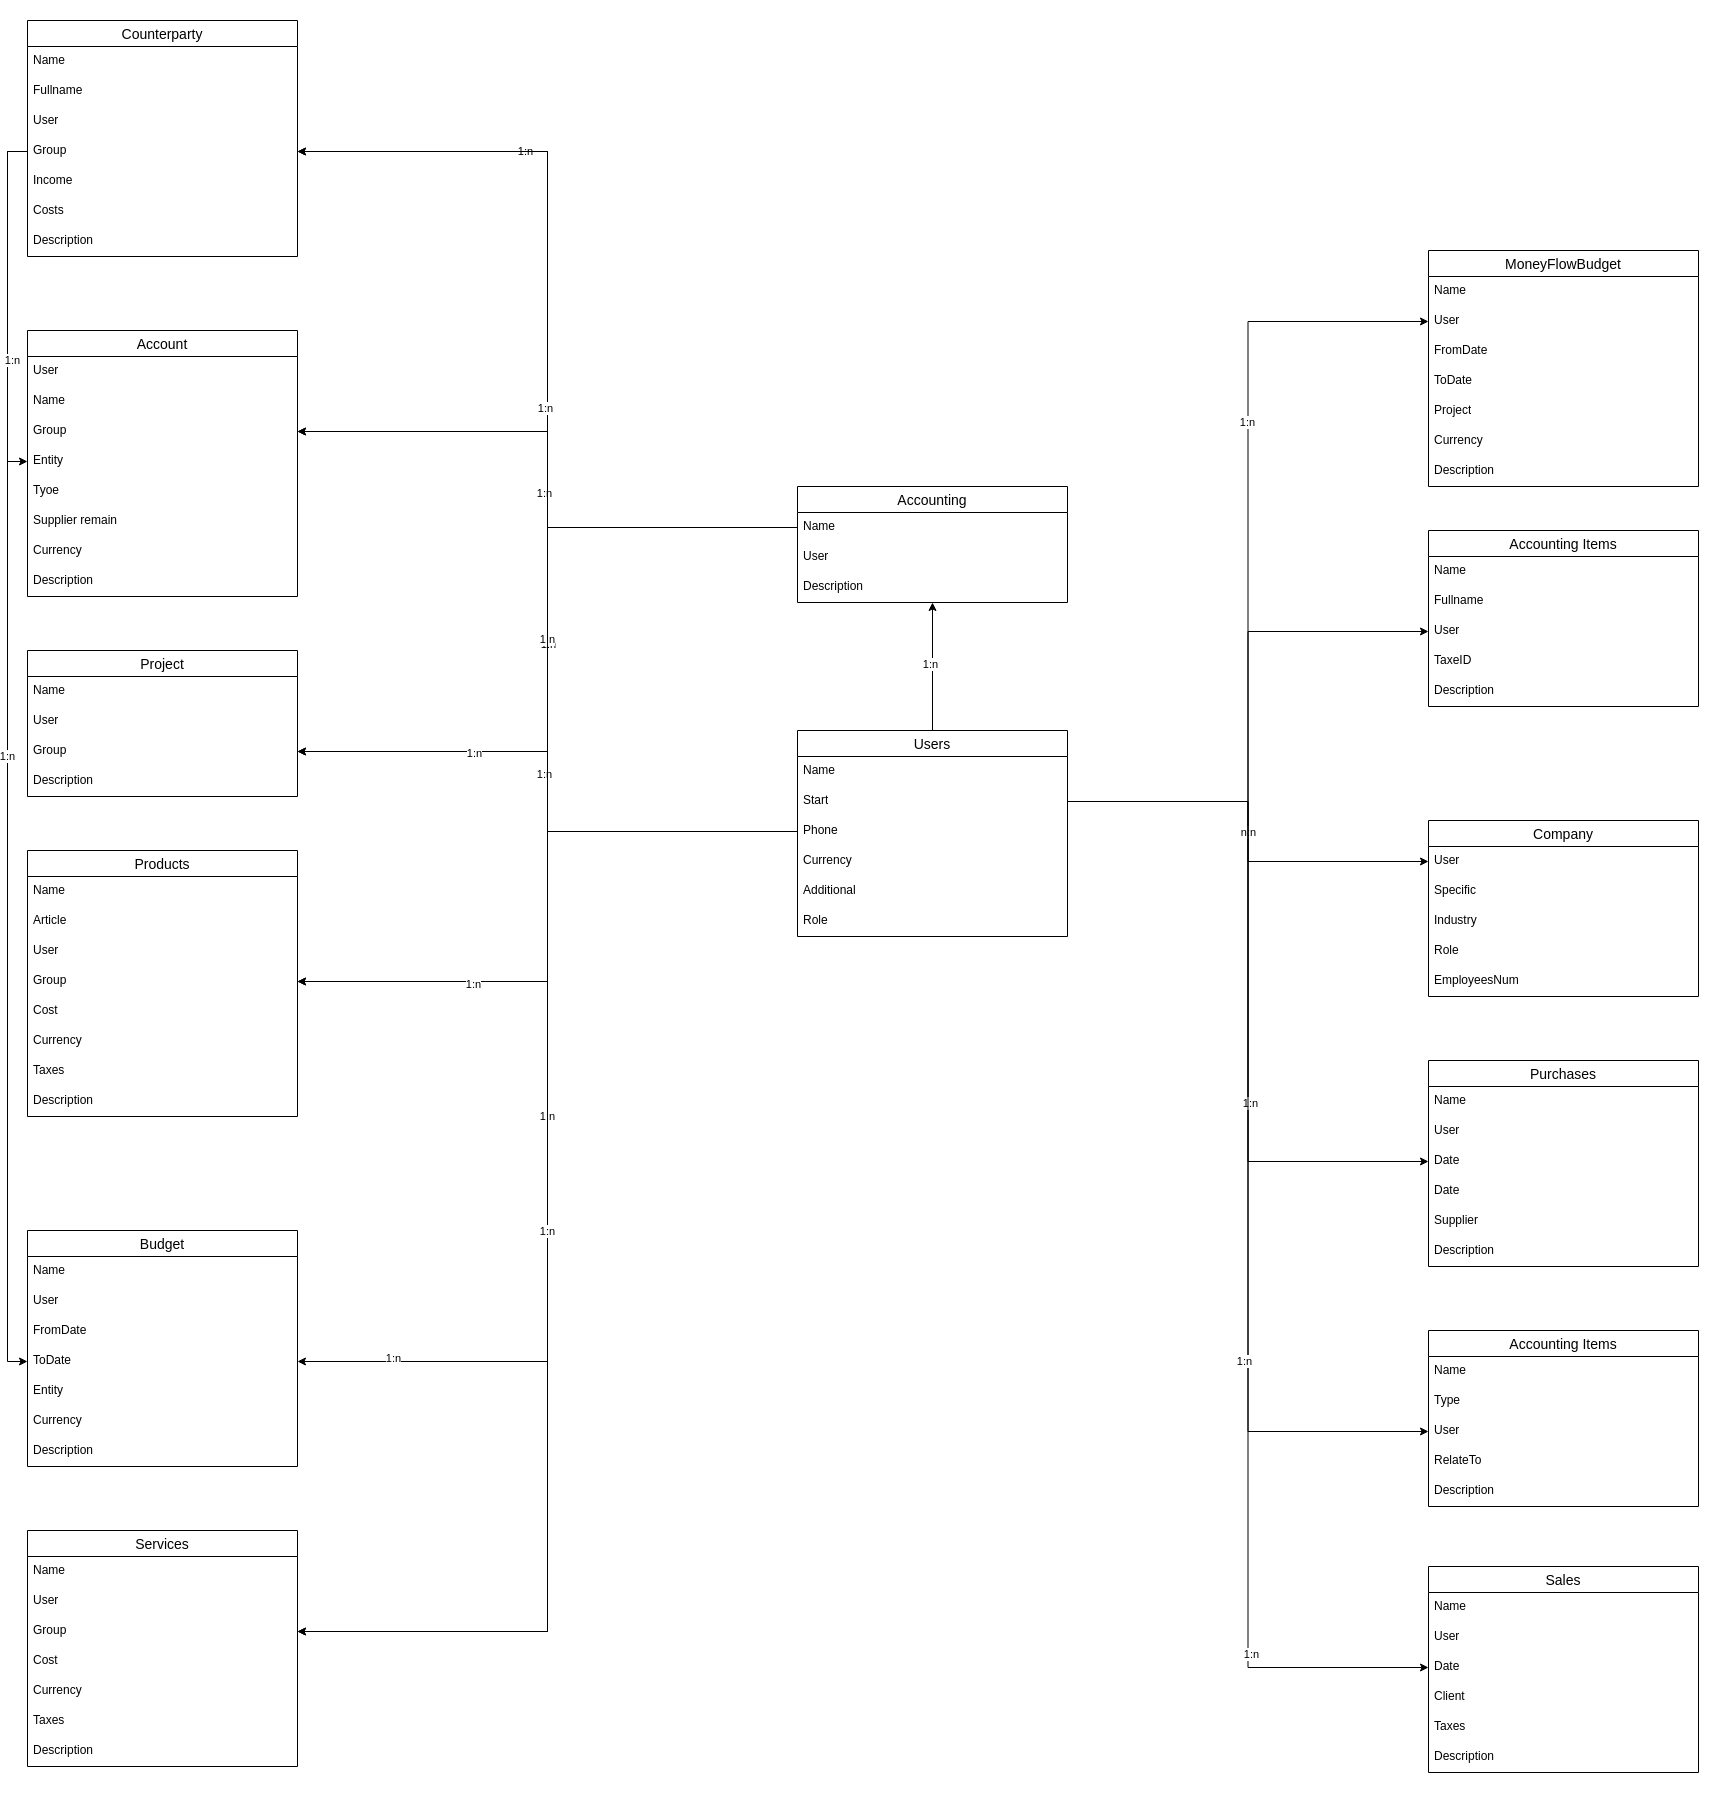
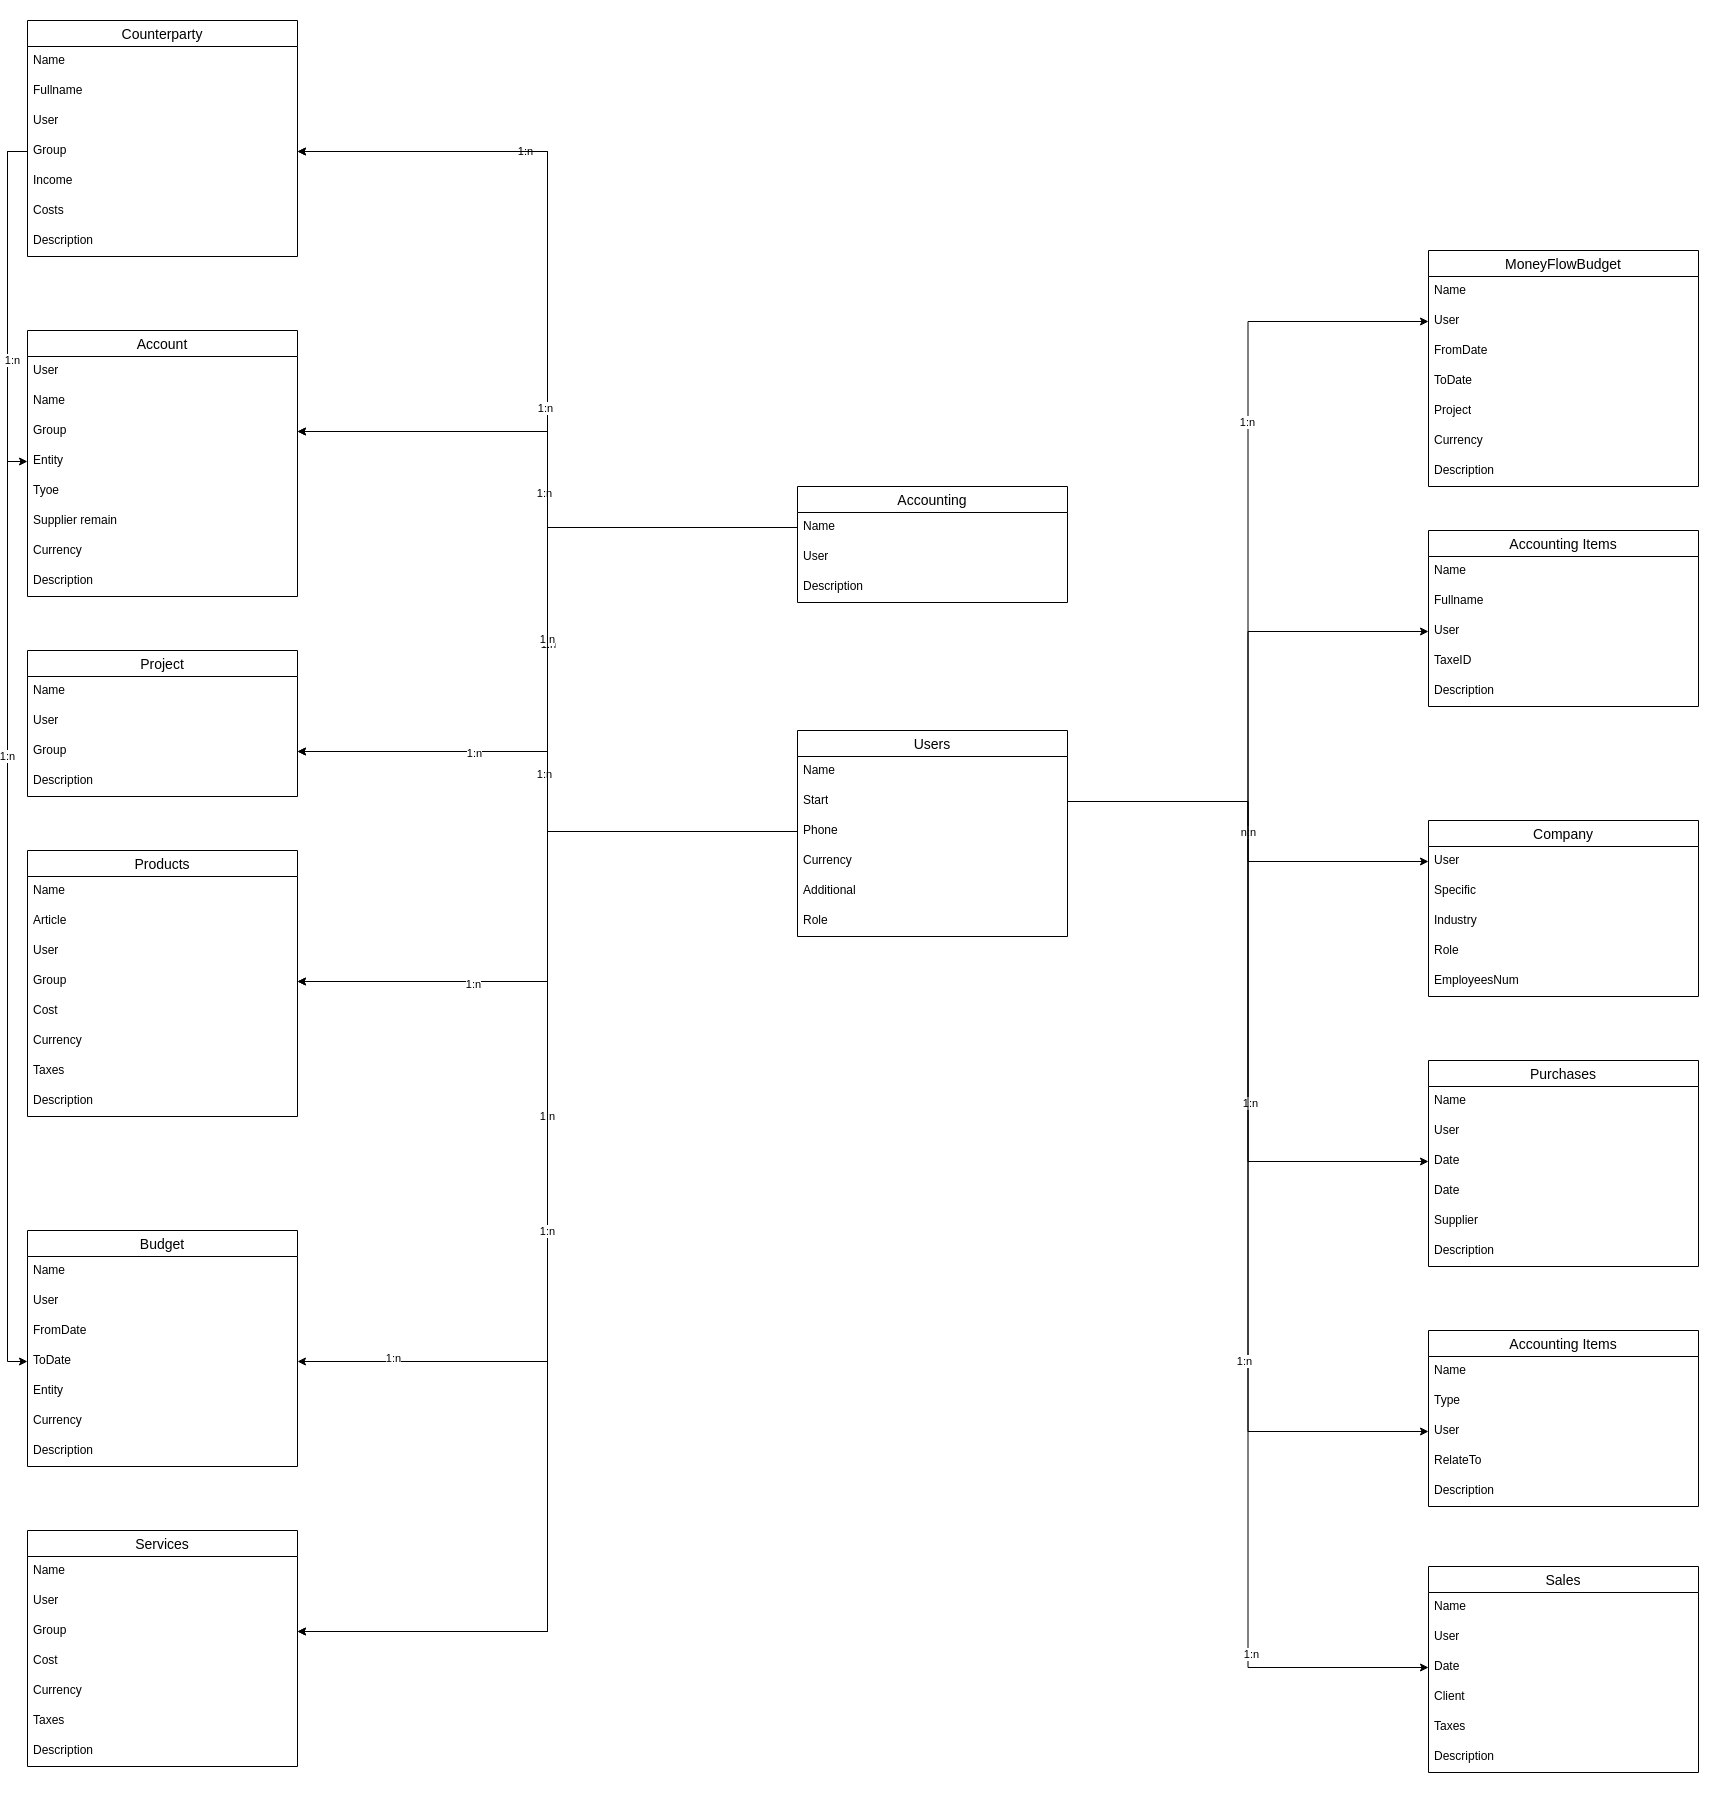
edge "Users" -> "Accounting": removed, label "1:n"
